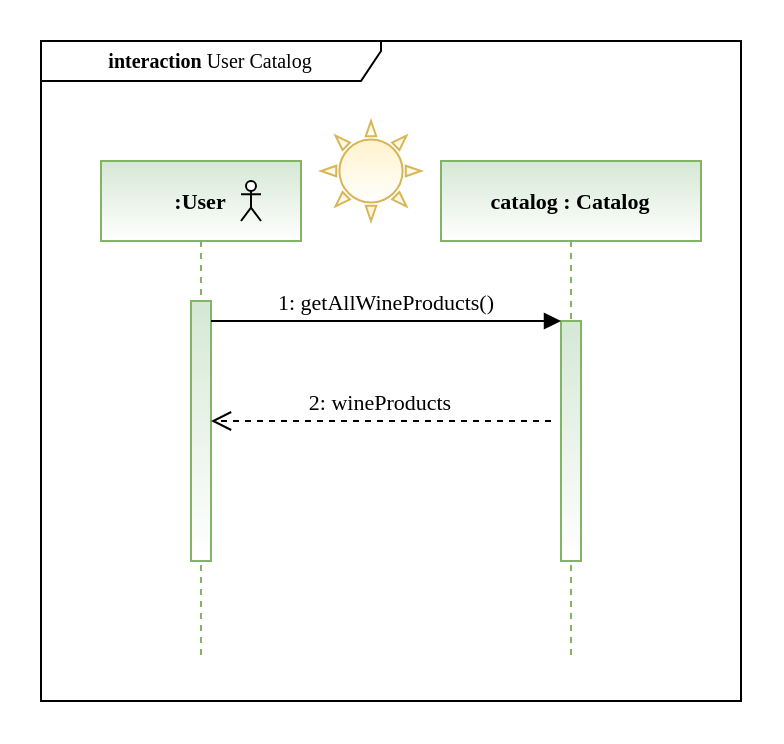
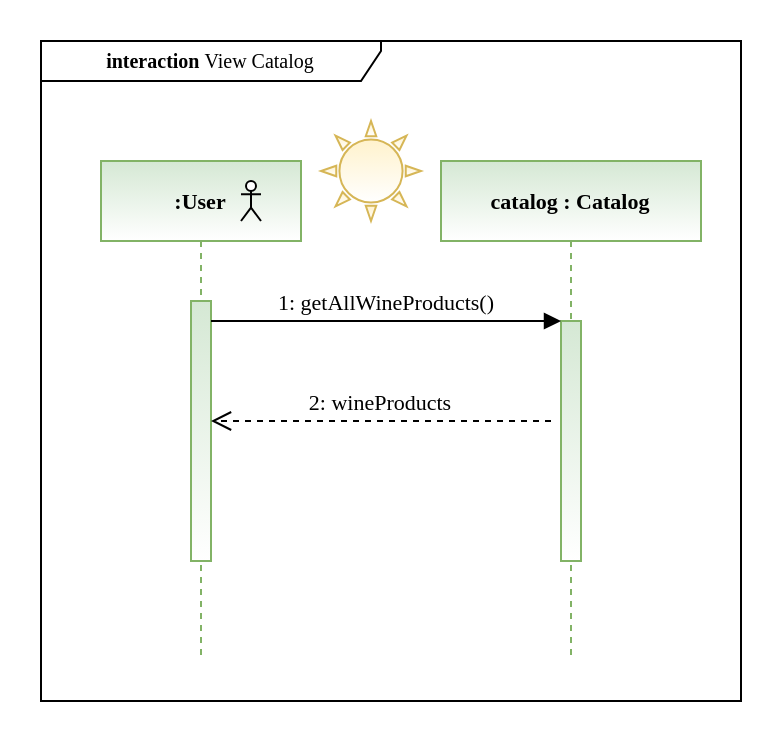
node "interaction User Catalog": label "interaction User Catalog" -> "interaction View Catalog"
